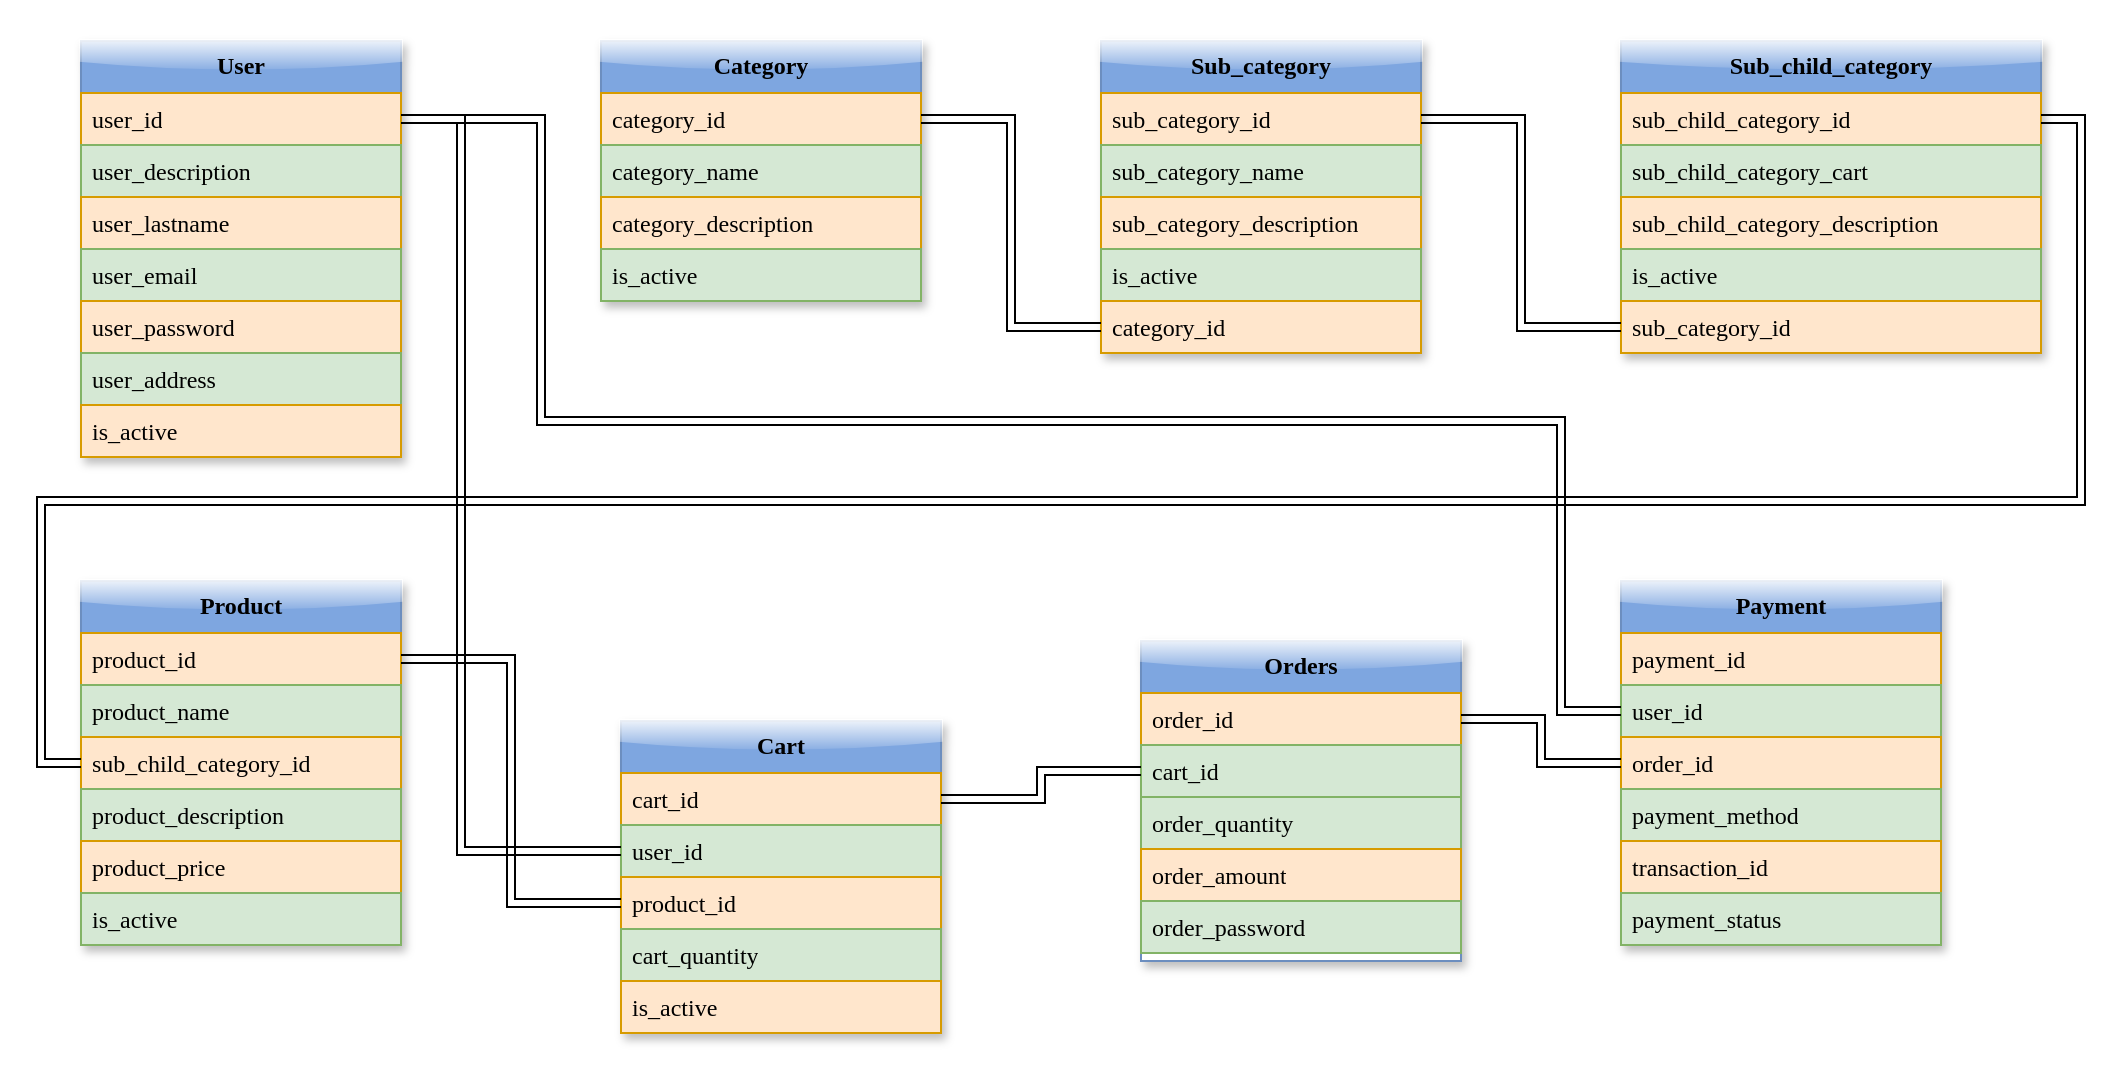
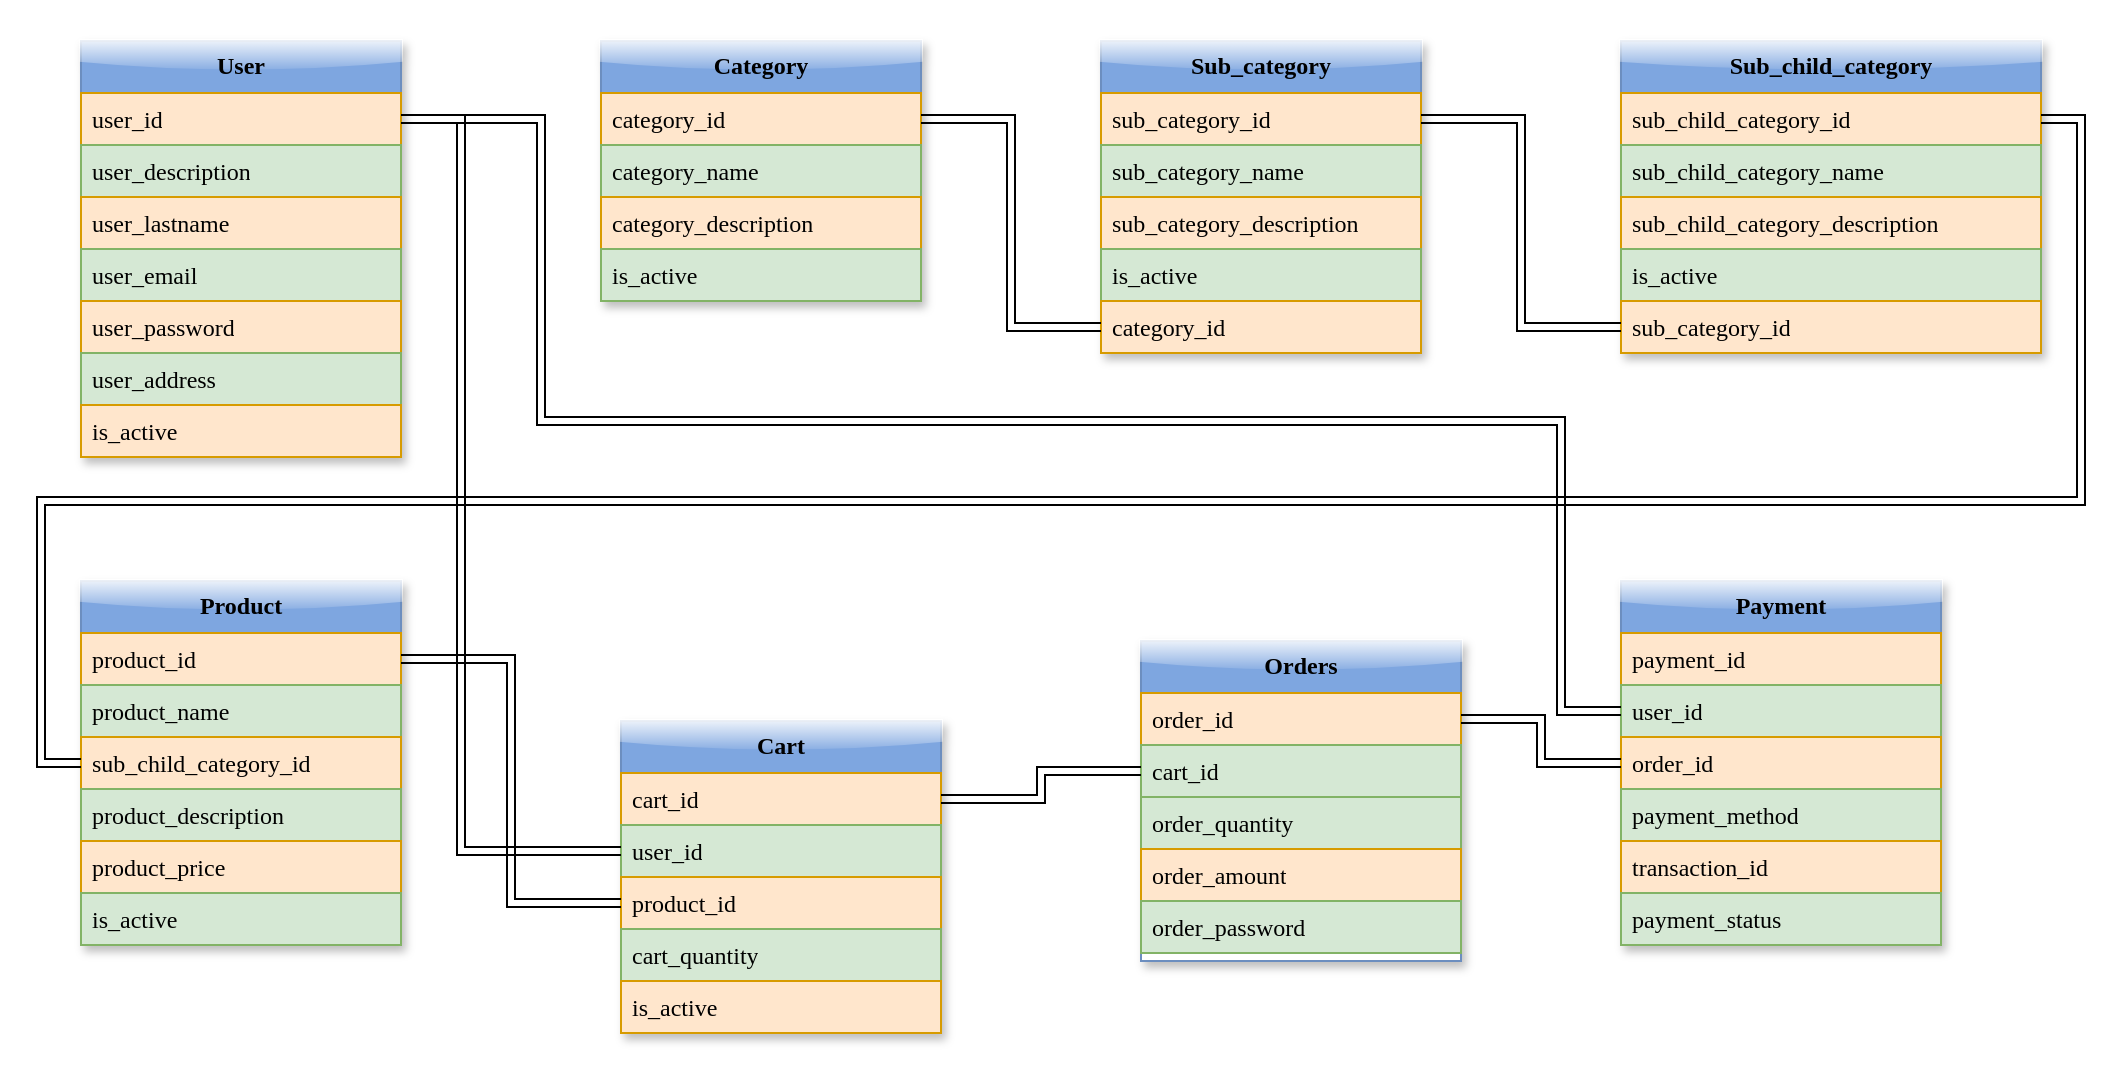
node "sub_child_category_cart": label "sub_child_category_cart" -> "sub_child_category_name"
